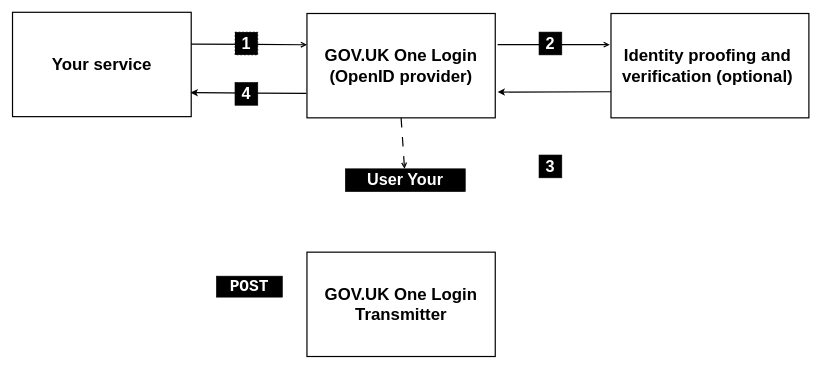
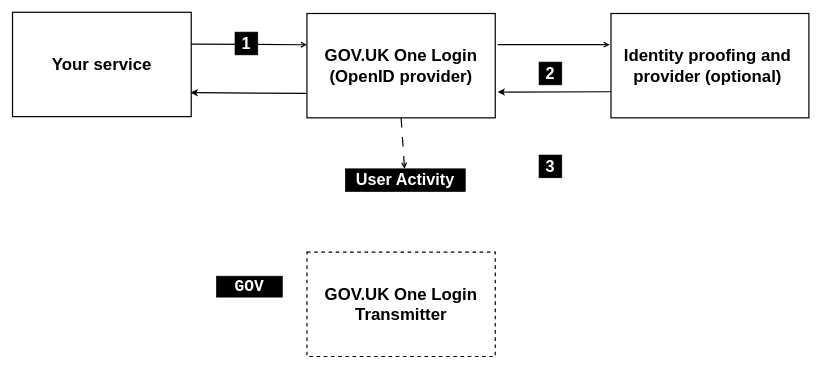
node "1": style dashed -> solid
node "2": moved (551, 44) -> (551, 74)
node "Identity proofing and verification (optional)": label "Identity proofing and verification (optional)" -> "Identity proofing and provider (optional)"
node "4": removed
node "User Your": label "User Your" -> "User Activity"
node "POST": label "POST" -> "GOV"
node "GOV.UK One Login Transmitter": style solid -> dashed
